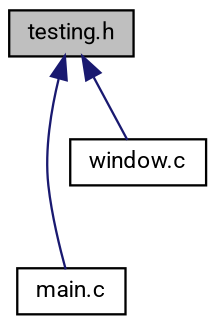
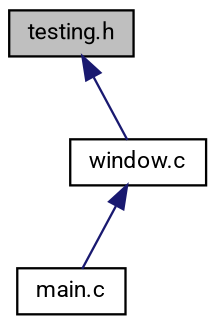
edge "main.c" -> "testing.h": now "main.c" -> "window.c"
